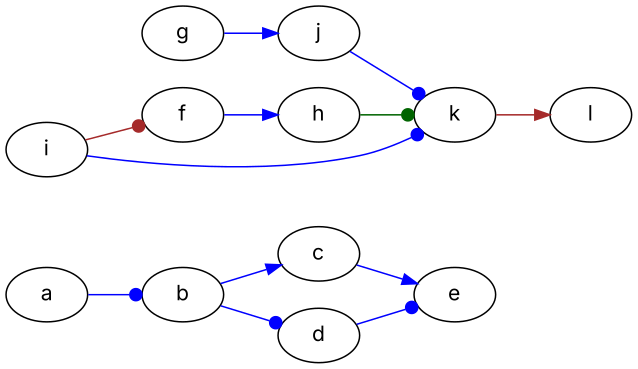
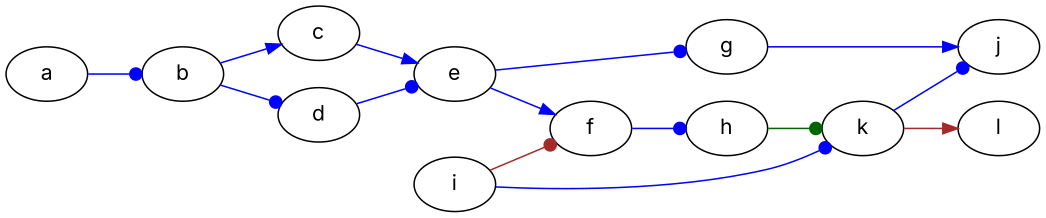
edge "e" -> "g": added
edge "j" -> "k": reversed
edge "e" -> "f": added
edge "f" -> "h": arrowhead normal -> dot
